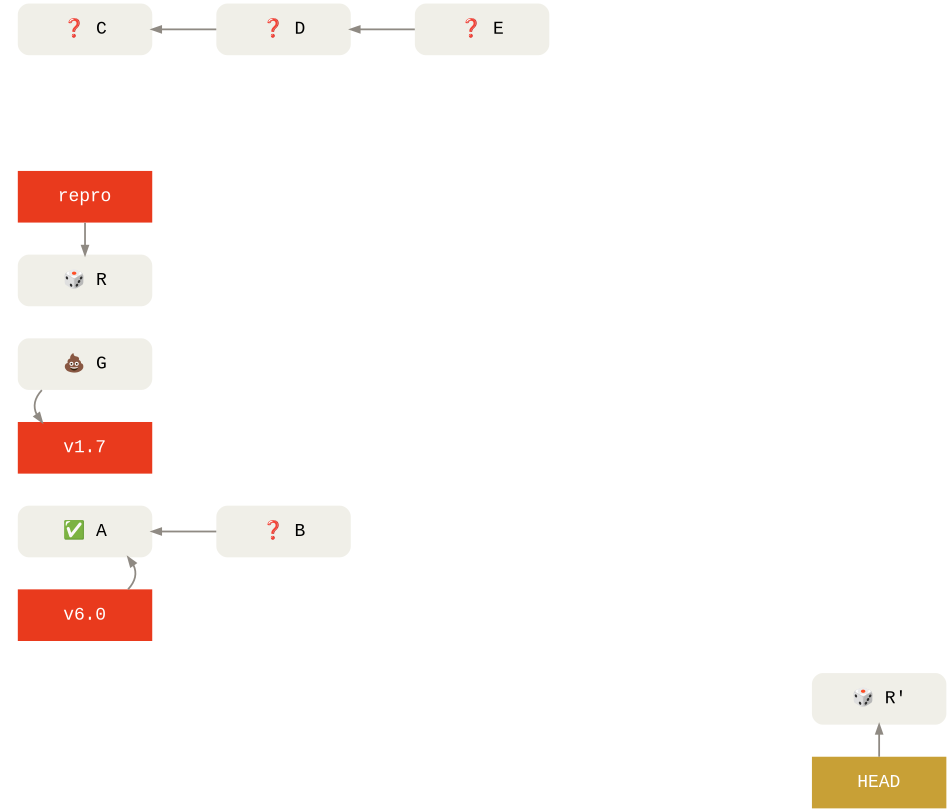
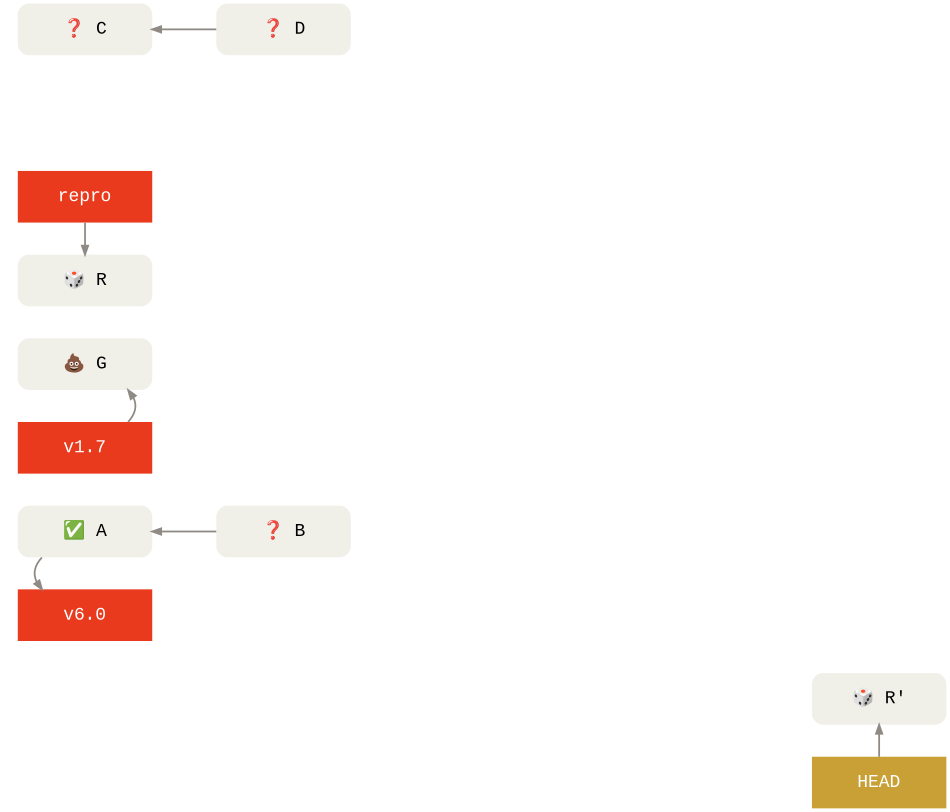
node "❓ E": removed
edge "💩 G" -> "v1.7": reversed
edge "v6.0" -> "✅ A": reversed
